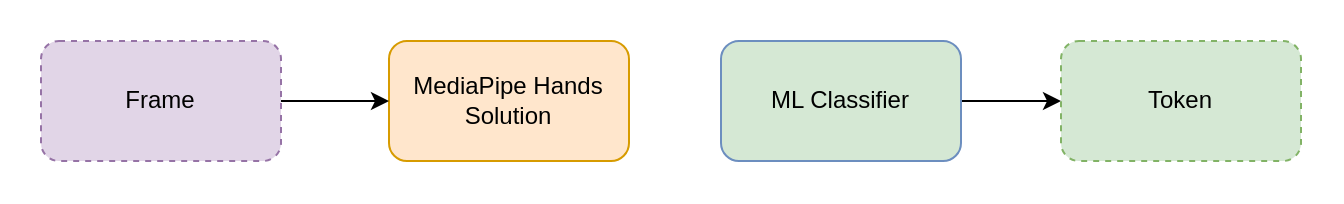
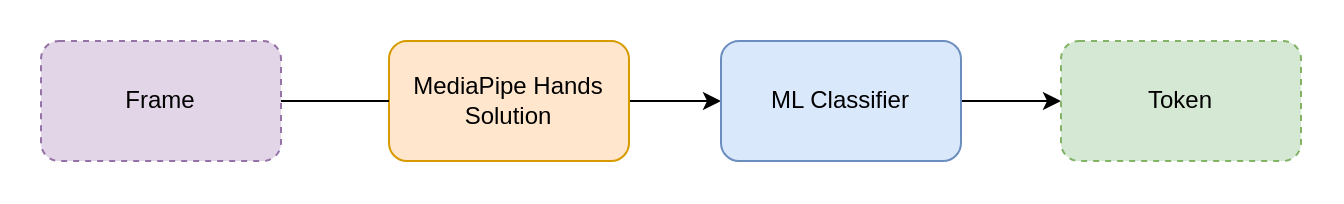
edge "Frame" -> "MediaPipe Hands Solution": arrowhead classic -> none
edge "MediaPipe Hands Solution" -> "ML Classifier": added
node "ML Classifier": fillcolor #d5e8d4 -> #dae8fc
